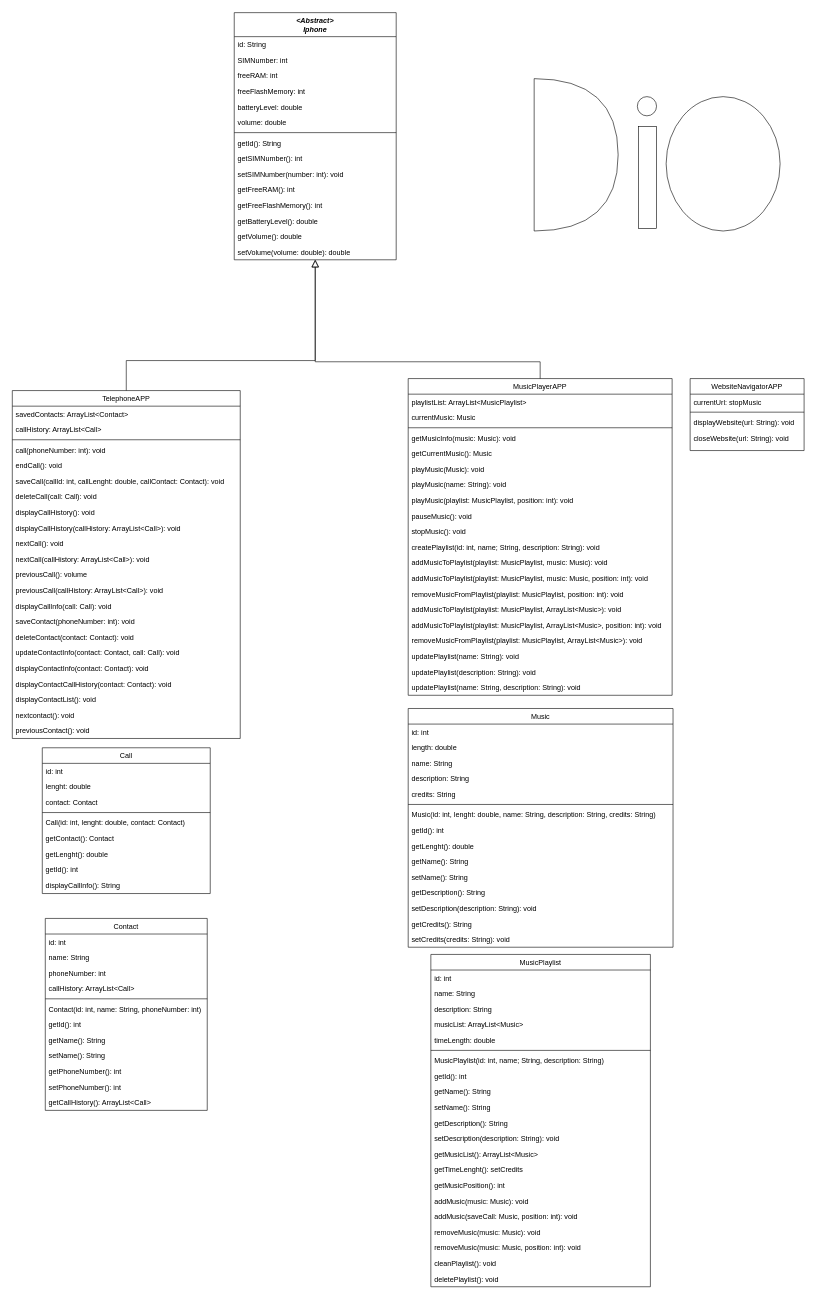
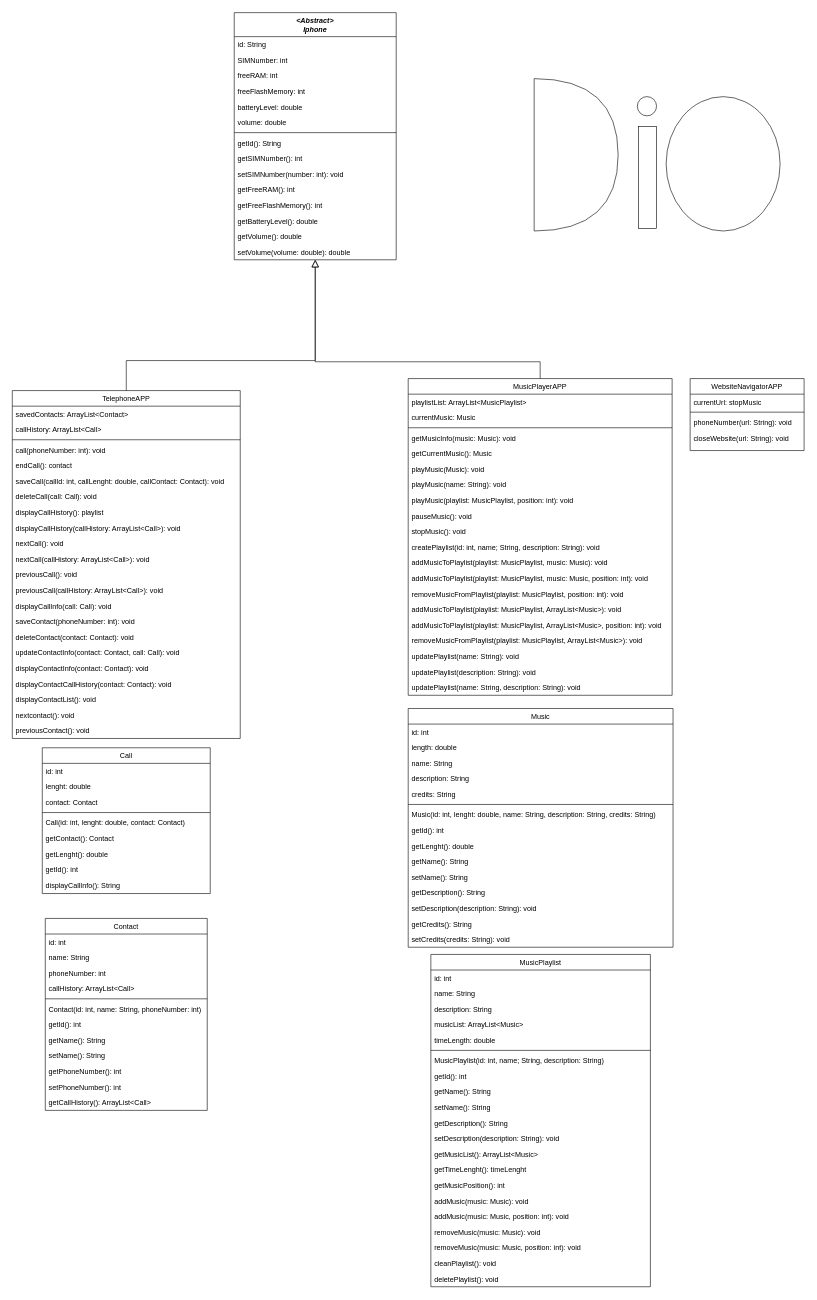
node "displayWebsite(url: String): void": label "displayWebsite(url: String): void" -> "phoneNumber(url: String): void"
node "endCall(): void": label "endCall(): void" -> "endCall(): contact"
node "displayCallHistory(): void": label "displayCallHistory(): void" -> "displayCallHistory(): playlist"
node "previousCall(): volume": label "previousCall(): volume" -> "previousCall(): void"
node "getTimeLenght(): setCredits": label "getTimeLenght(): setCredits" -> "getTimeLenght(): timeLenght"
node "addMusic(saveCall: Music, position: int): void": label "addMusic(saveCall: Music, position: int): void" -> "addMusic(music: Music, position: int): void"
